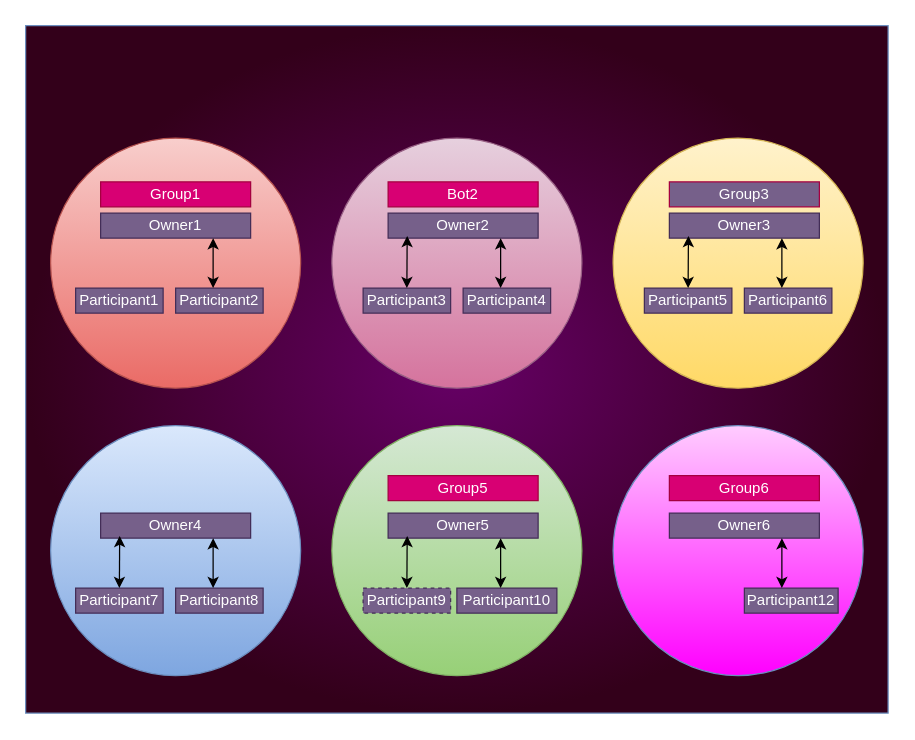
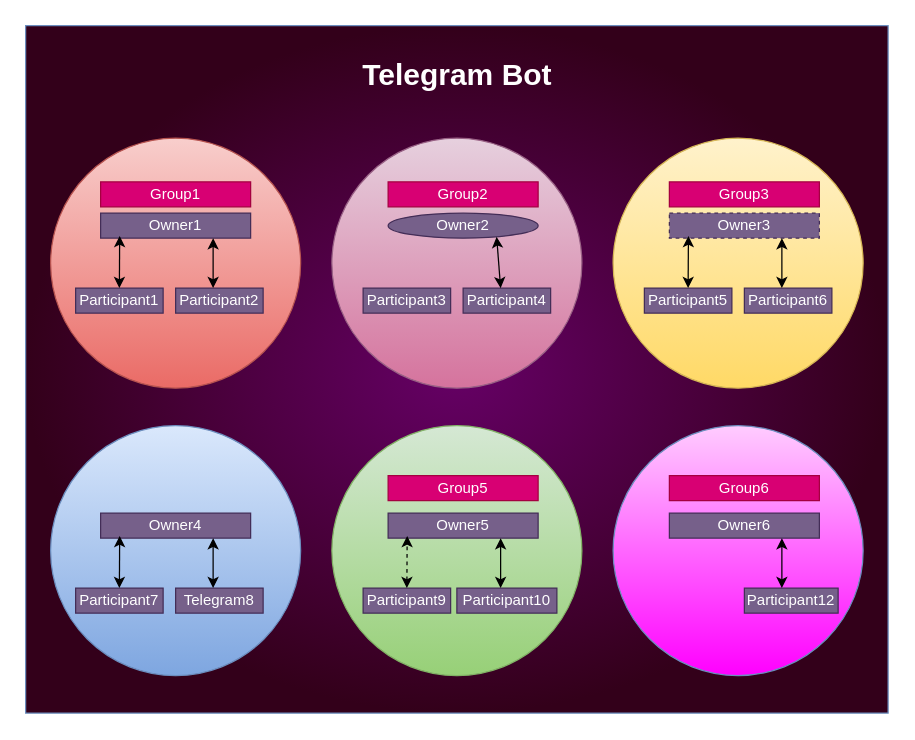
node "Telegram Bot": added
node "Bot2": label "Bot2" -> "Group2"
node "Group3": fillcolor #76608a -> #d80073
node "Owner2": shape rectangle -> ellipse
node "Owner3": style solid -> dashed
edge "Owner1" -- "Participant1": added
edge "Owner2" -- "Participant3": removed
edge "Owner5" -- "Participant9": style solid -> dashed
node "Participant8": label "Participant8" -> "Telegram8"
node "Participant9": style dashed -> solid
